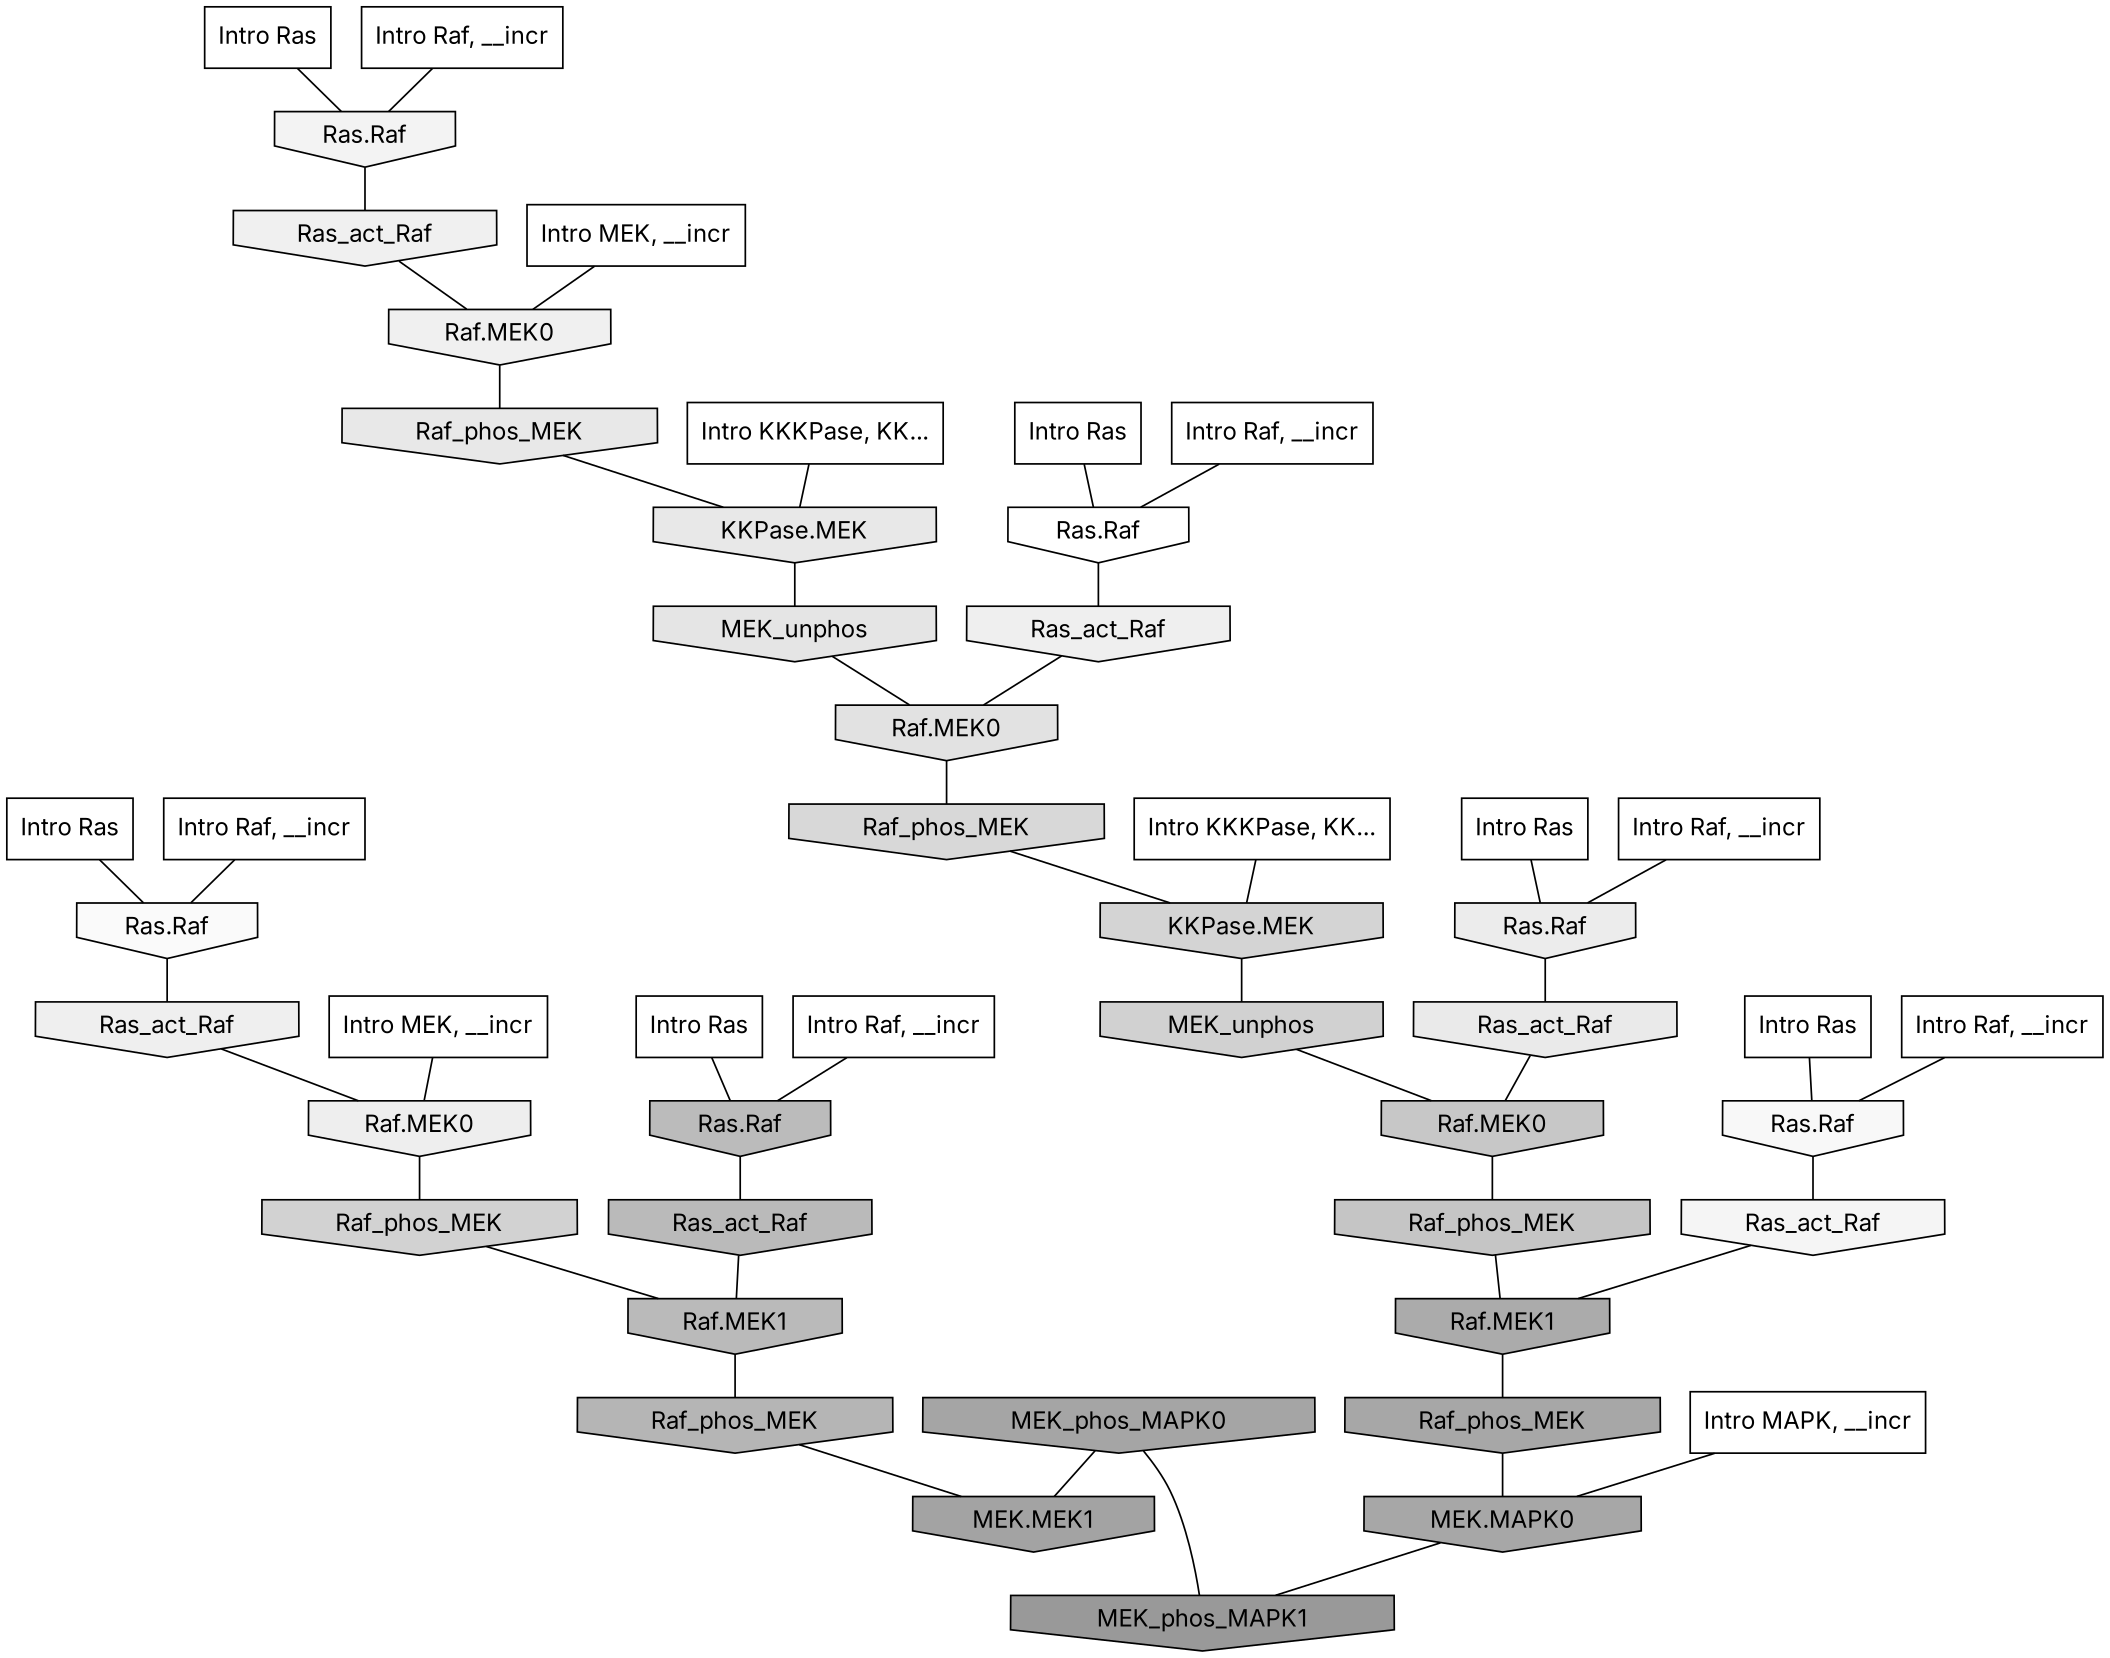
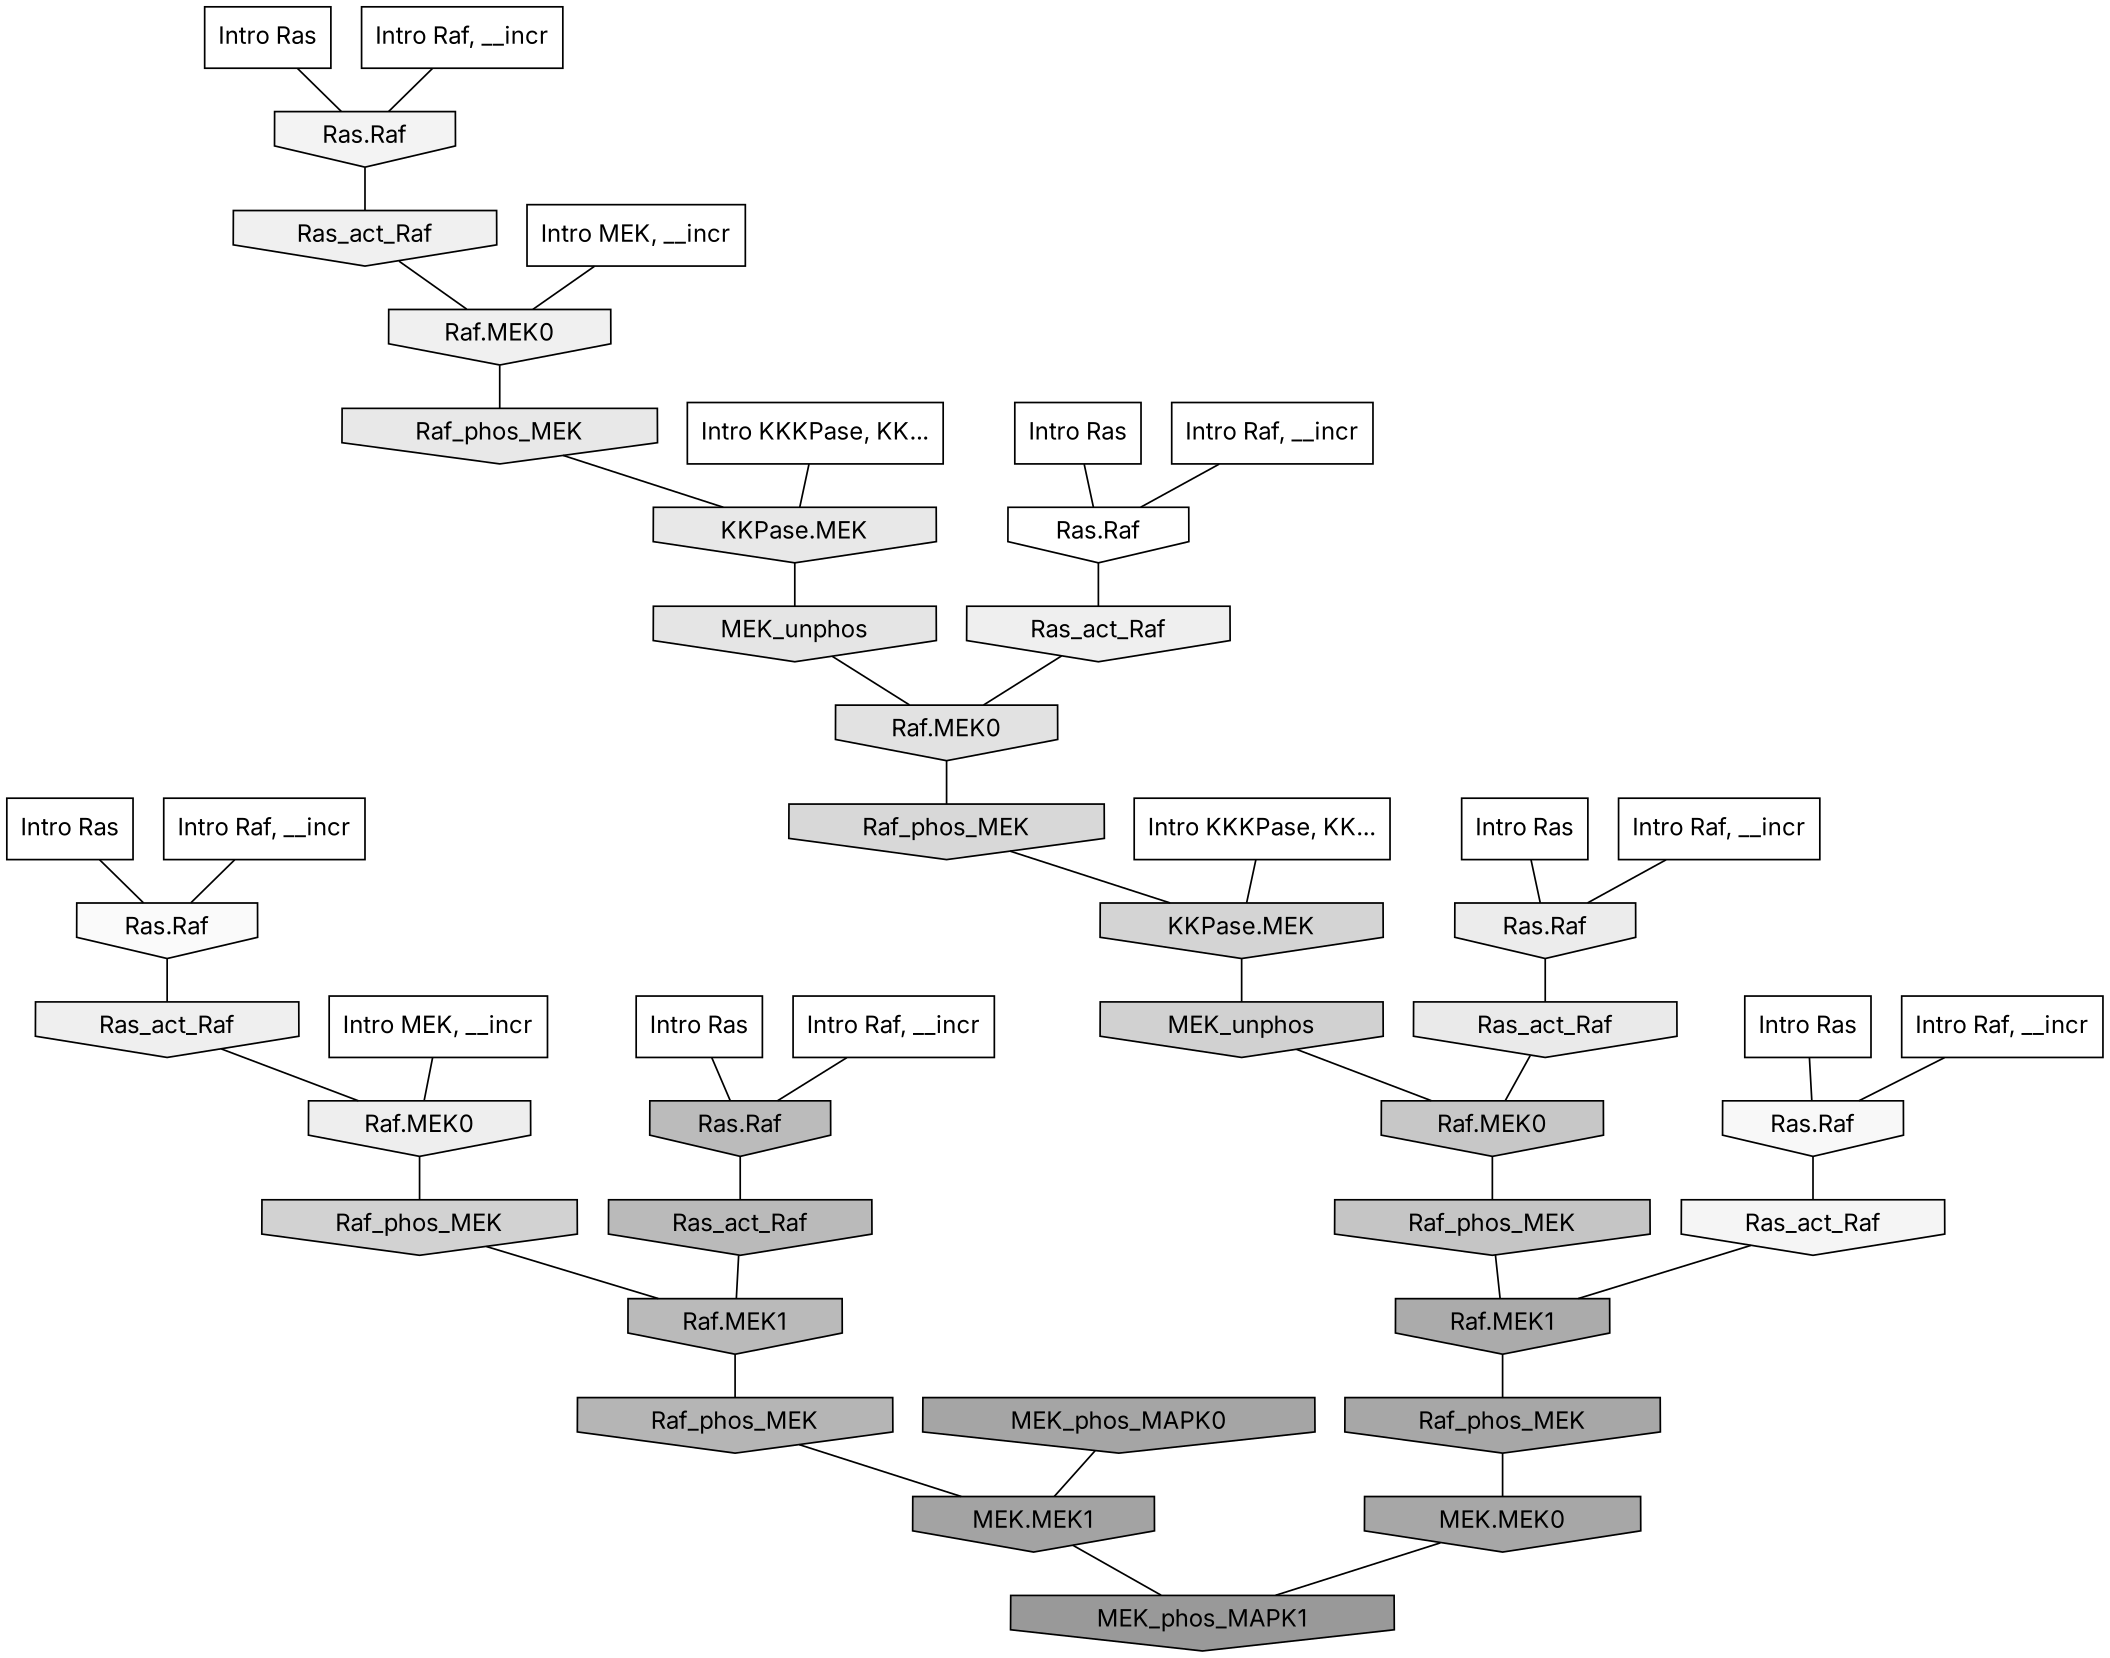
node "Intro MAPK, __incr": removed
edge "MEK_phos_MAPK0" -- "MEK_phos_MAPK1": now "MEK.MEK1" -- "MEK_phos_MAPK1"
node "MEK.MAPK0": label "MEK.MAPK0" -> "MEK.MEK0"
